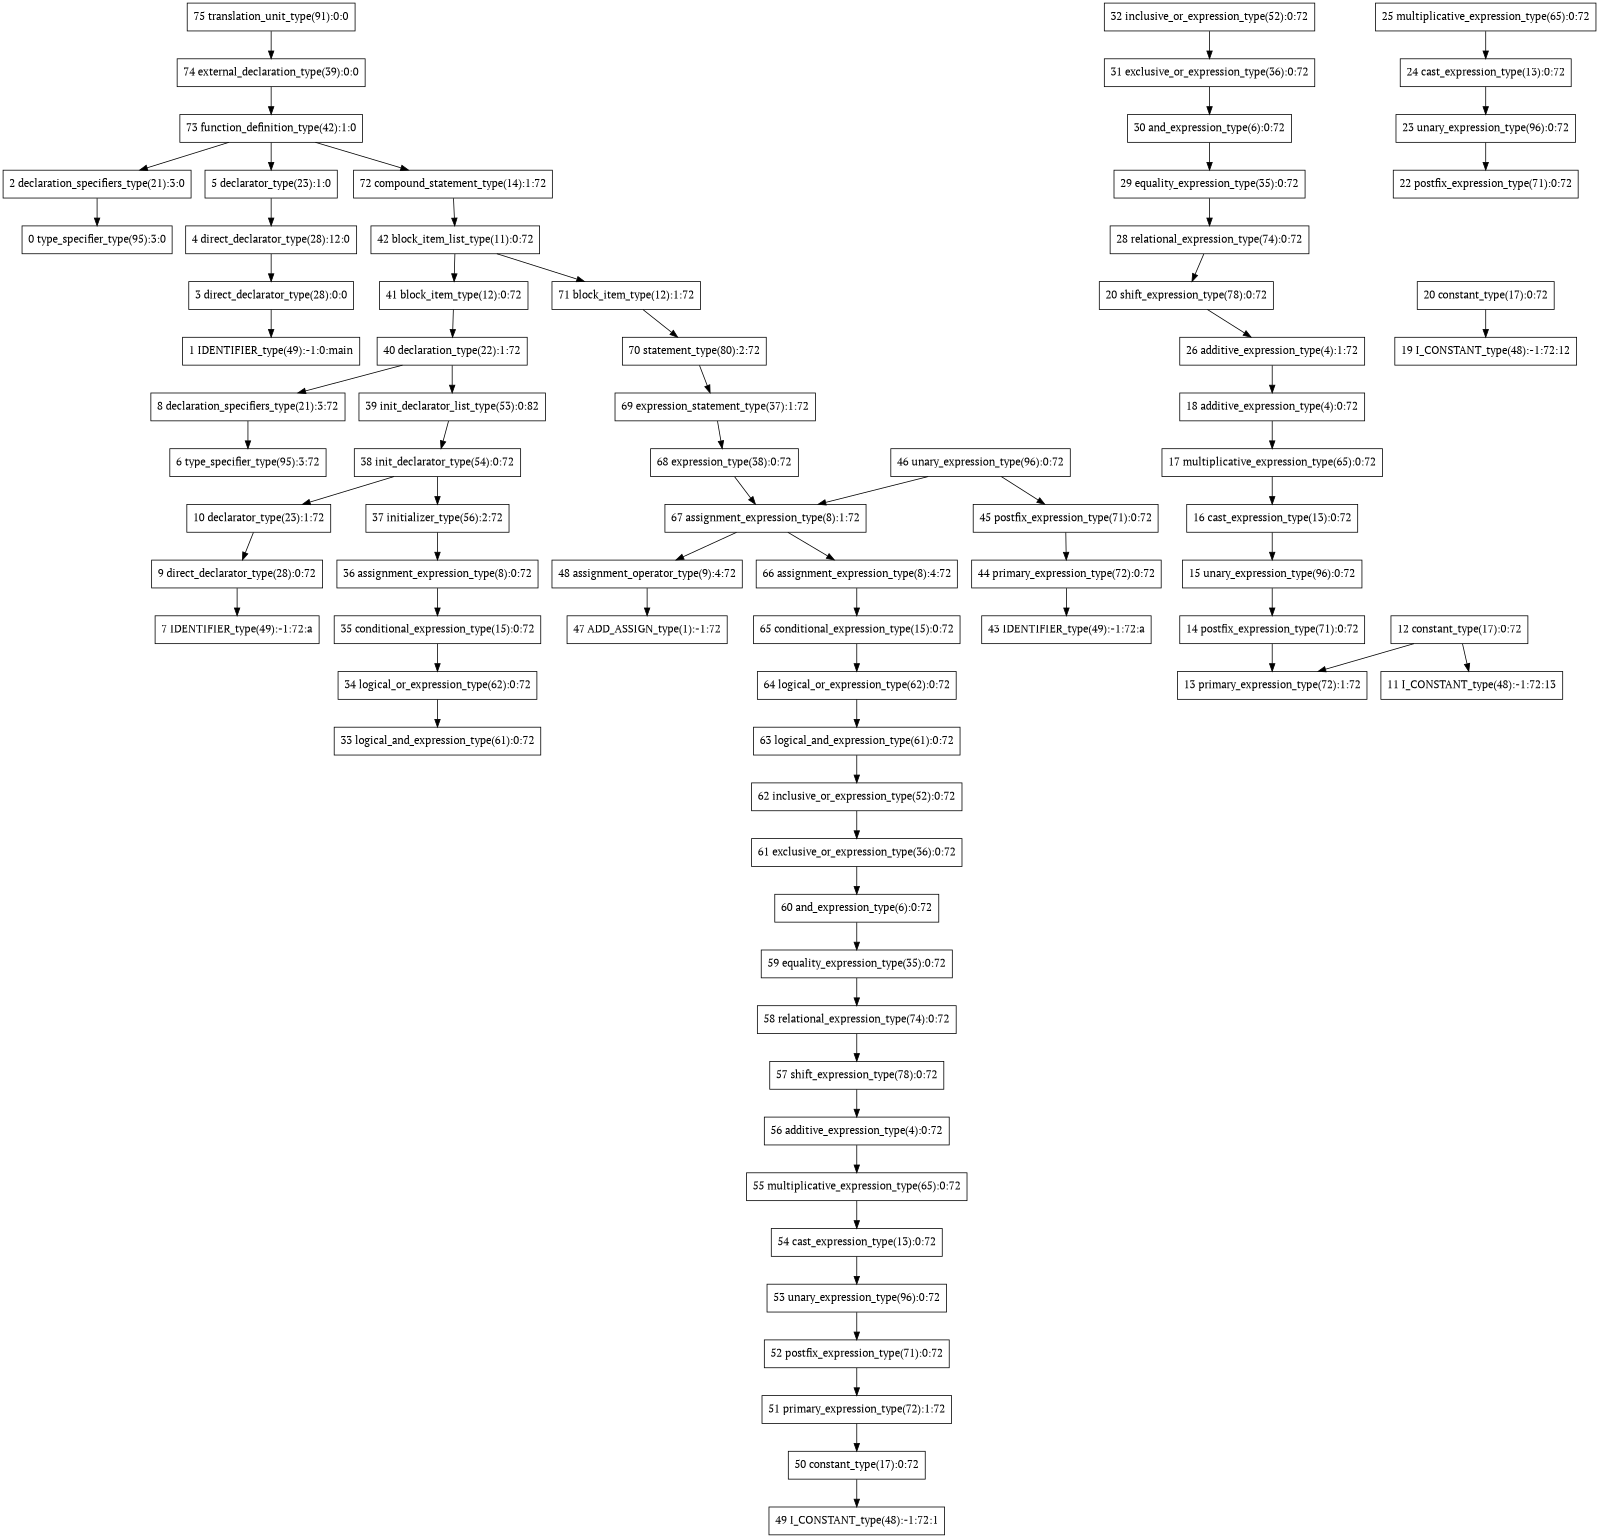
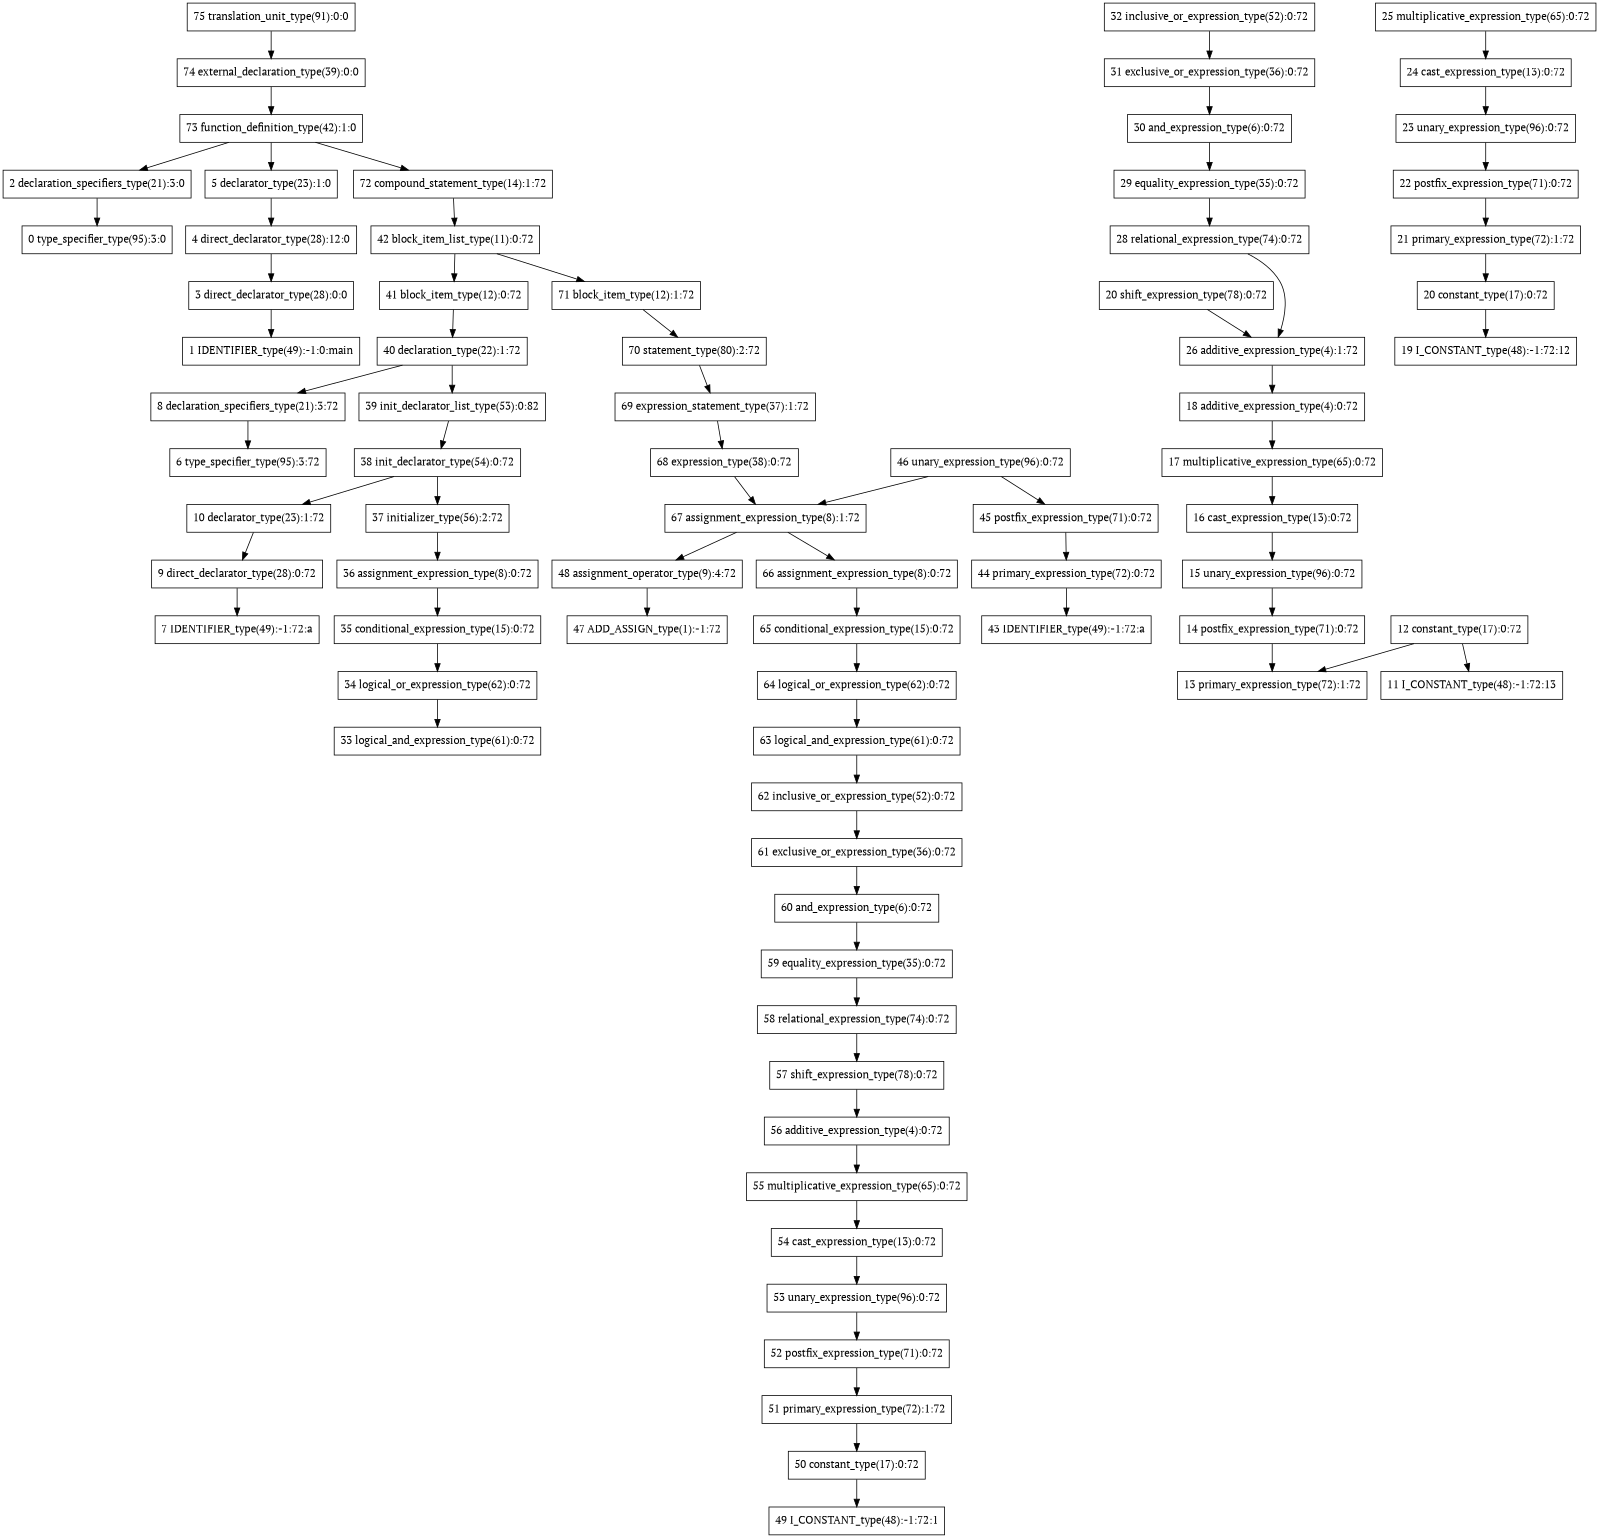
node "21 primary_expression_type(72):1:72": added
edge "28 relational_expression_type(74):0:72" -> "20 shift_expression_type(78):0:72": now "28 relational_expression_type(74):0:72" -> "26 additive_expression_type(4):1:72"
node "66 assignment_expression_type(8):4:72": label "66 assignment_expression_type(8):4:72" -> "66 assignment_expression_type(8):0:72"
